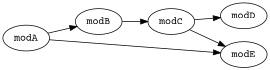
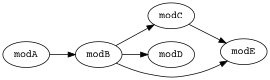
edge "modC" -> "modD": now "modB" -> "modD"
edge "modA" -> "modE": now "modB" -> "modE"
